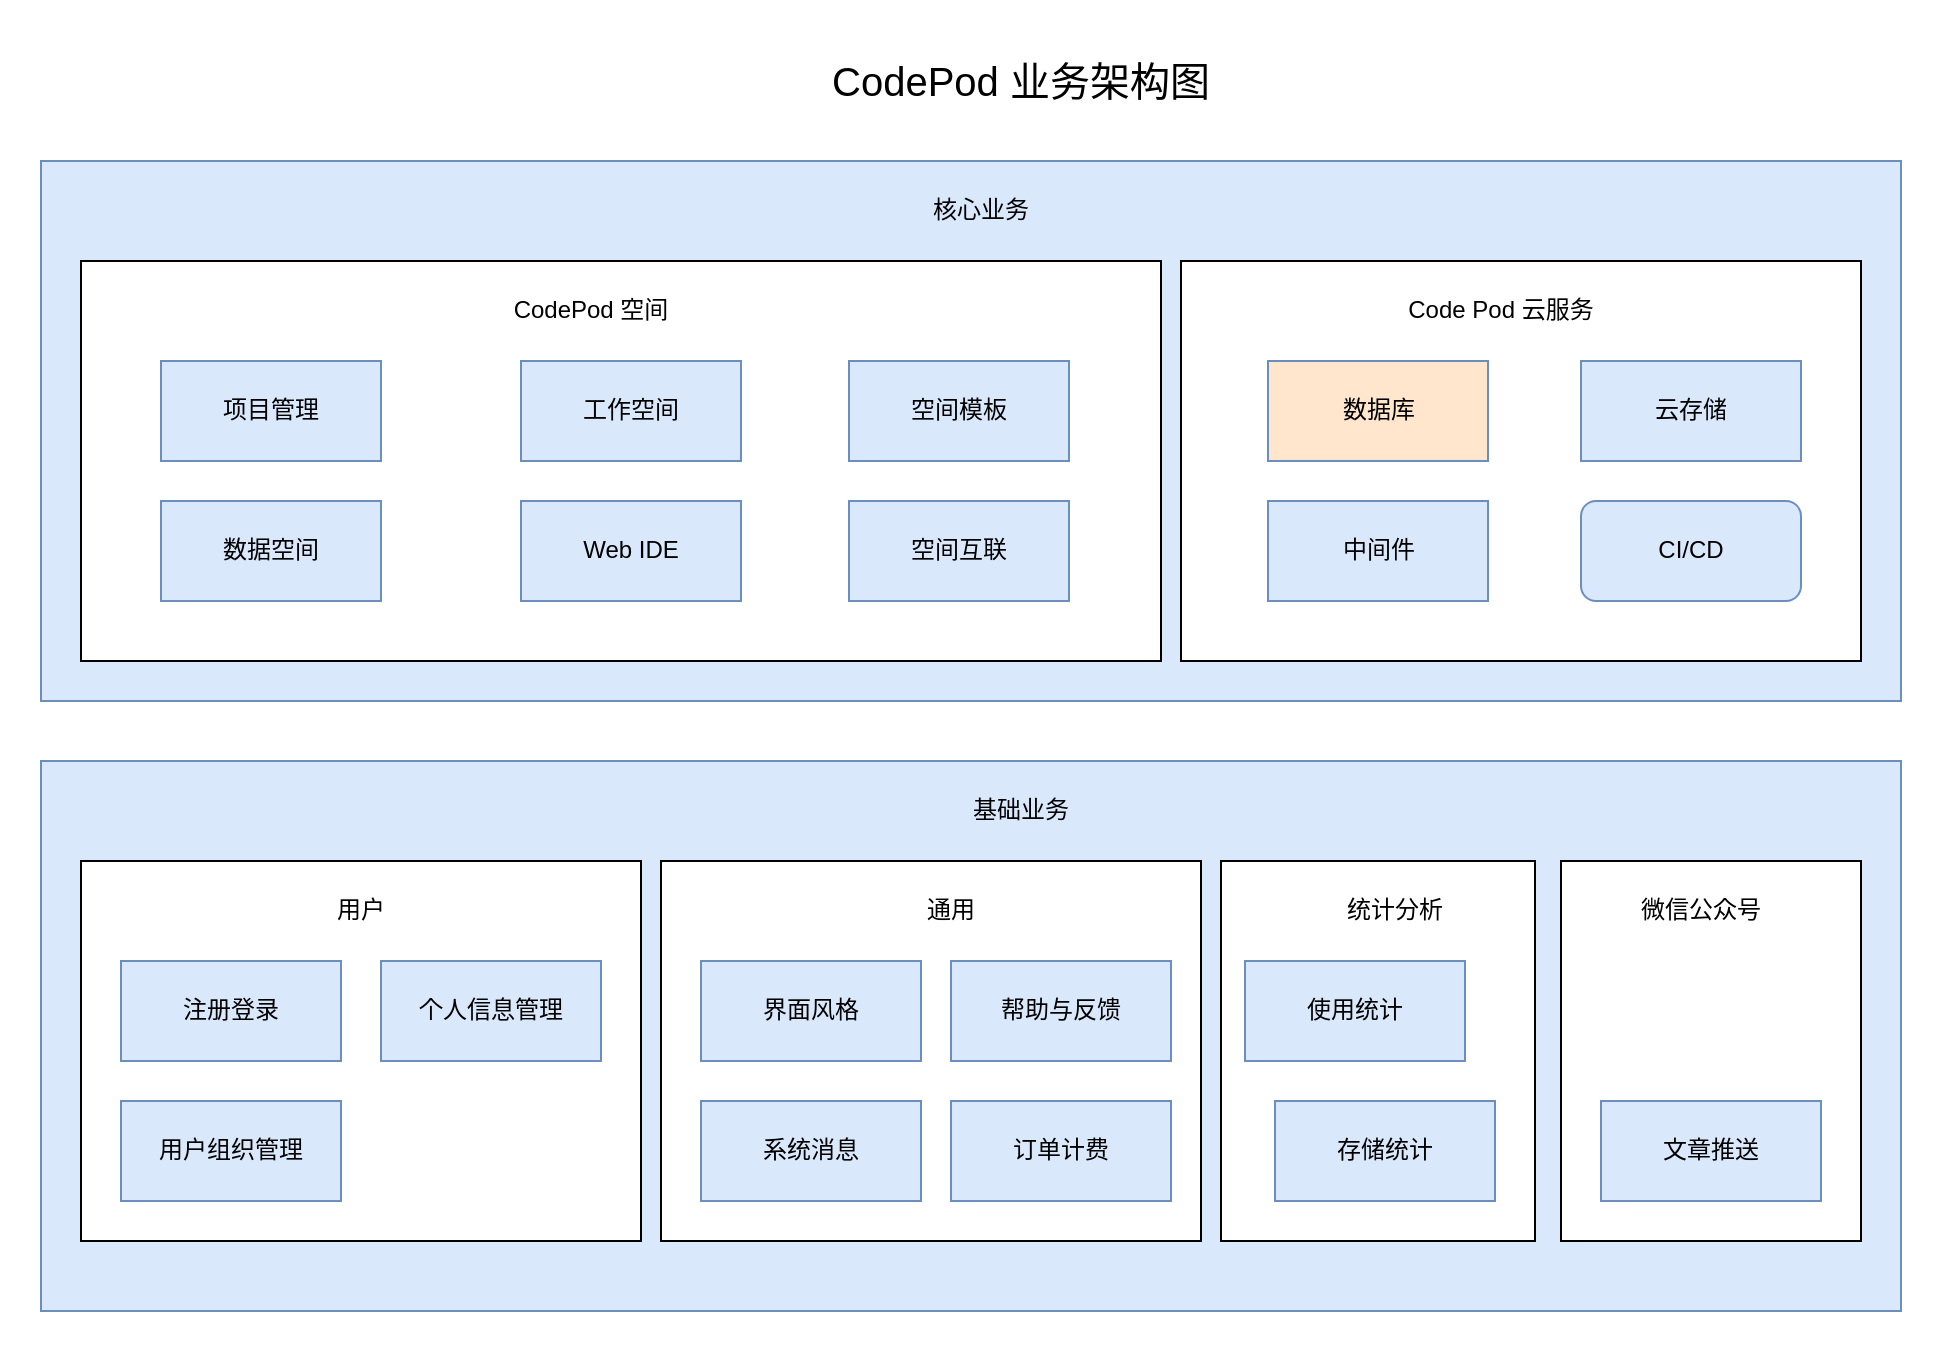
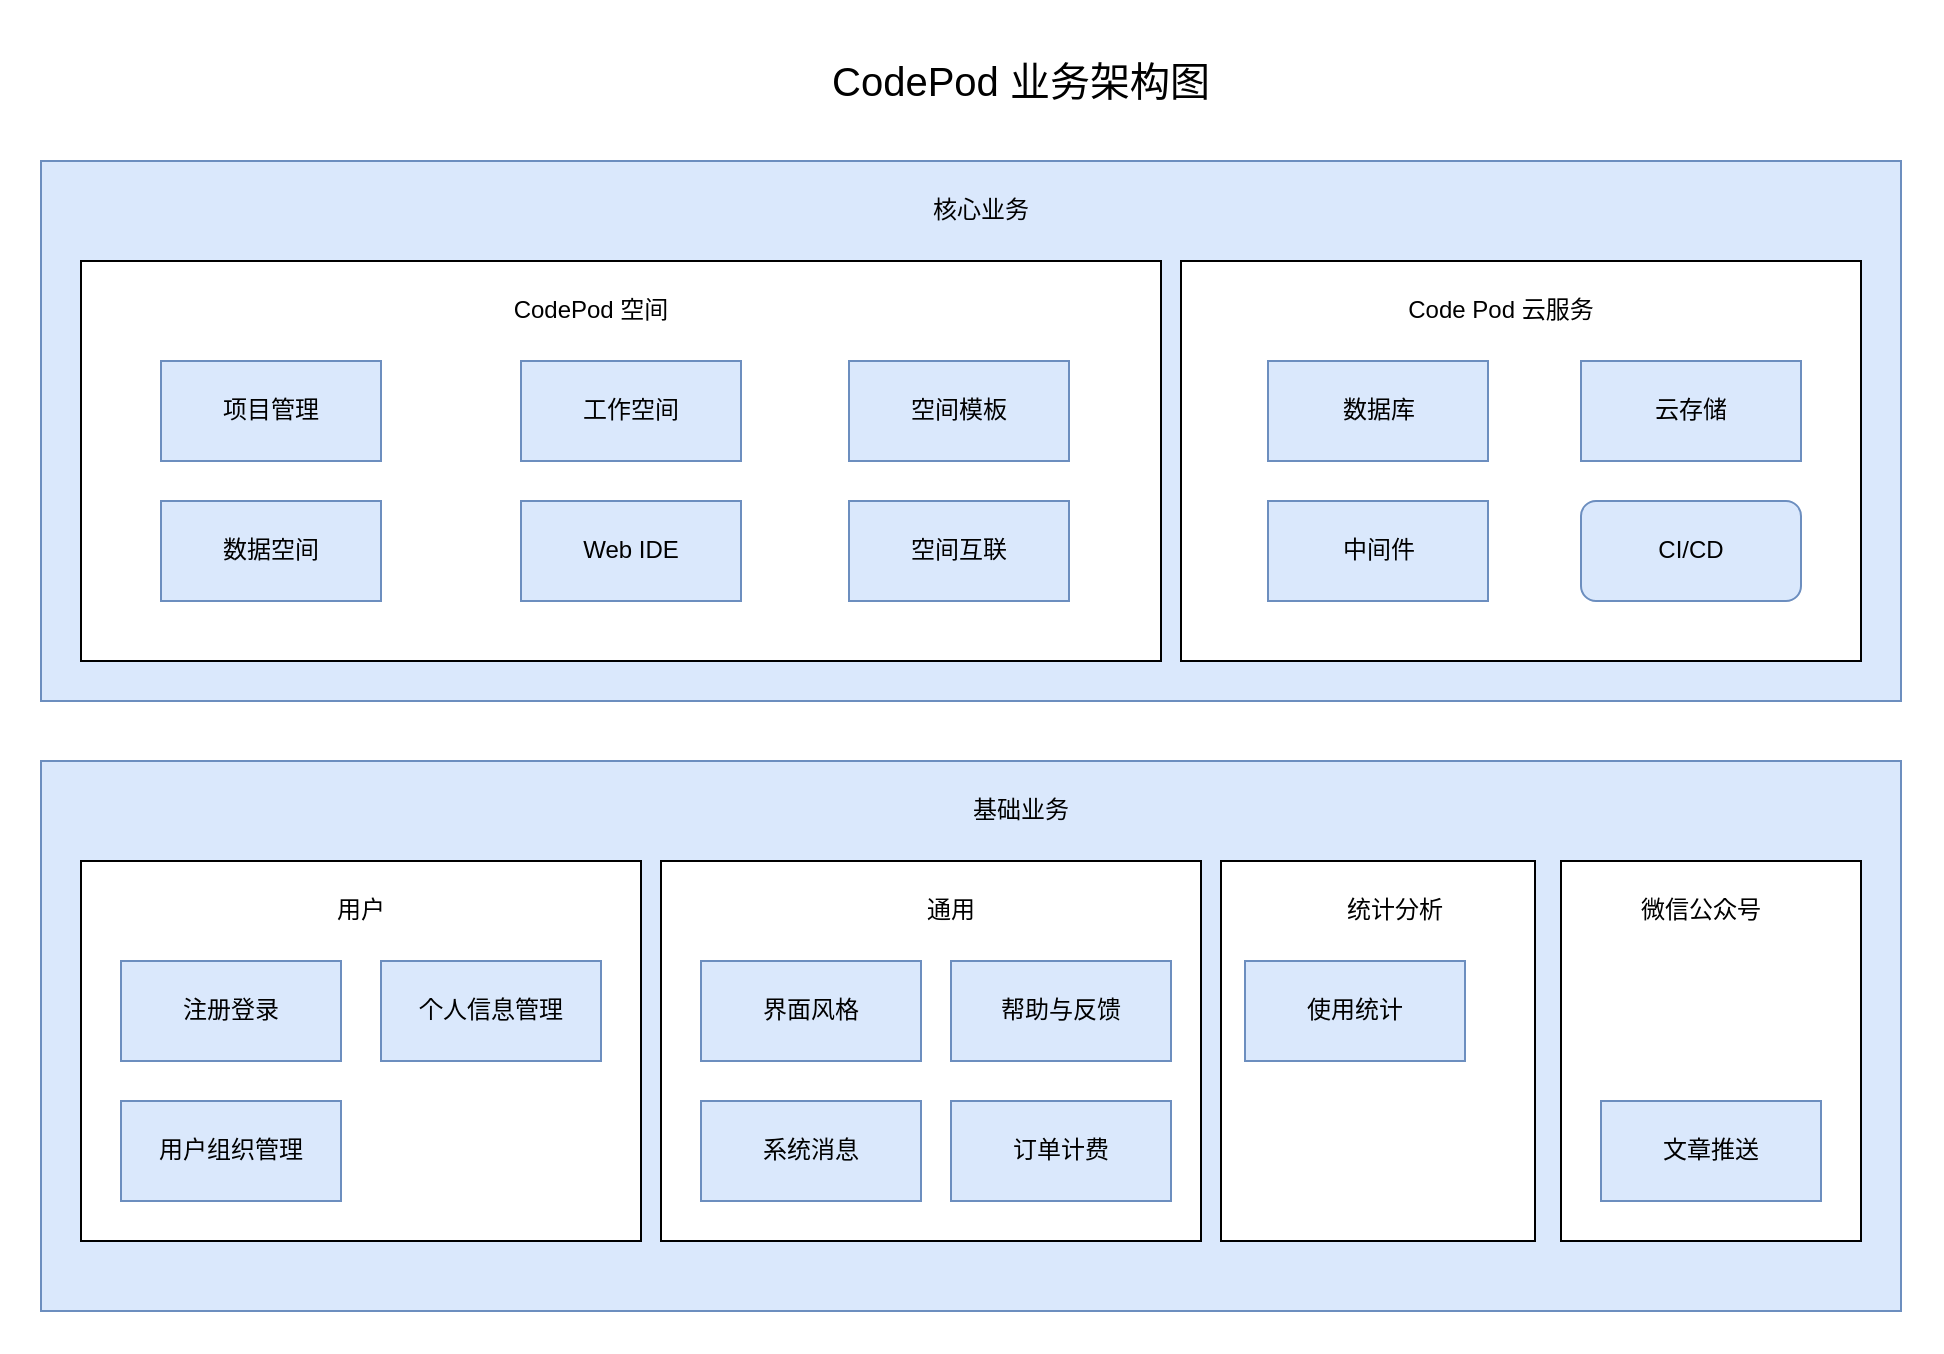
node "数据库": fillcolor #ffe6cc -> #dae8fc
node "存储统计": removed
